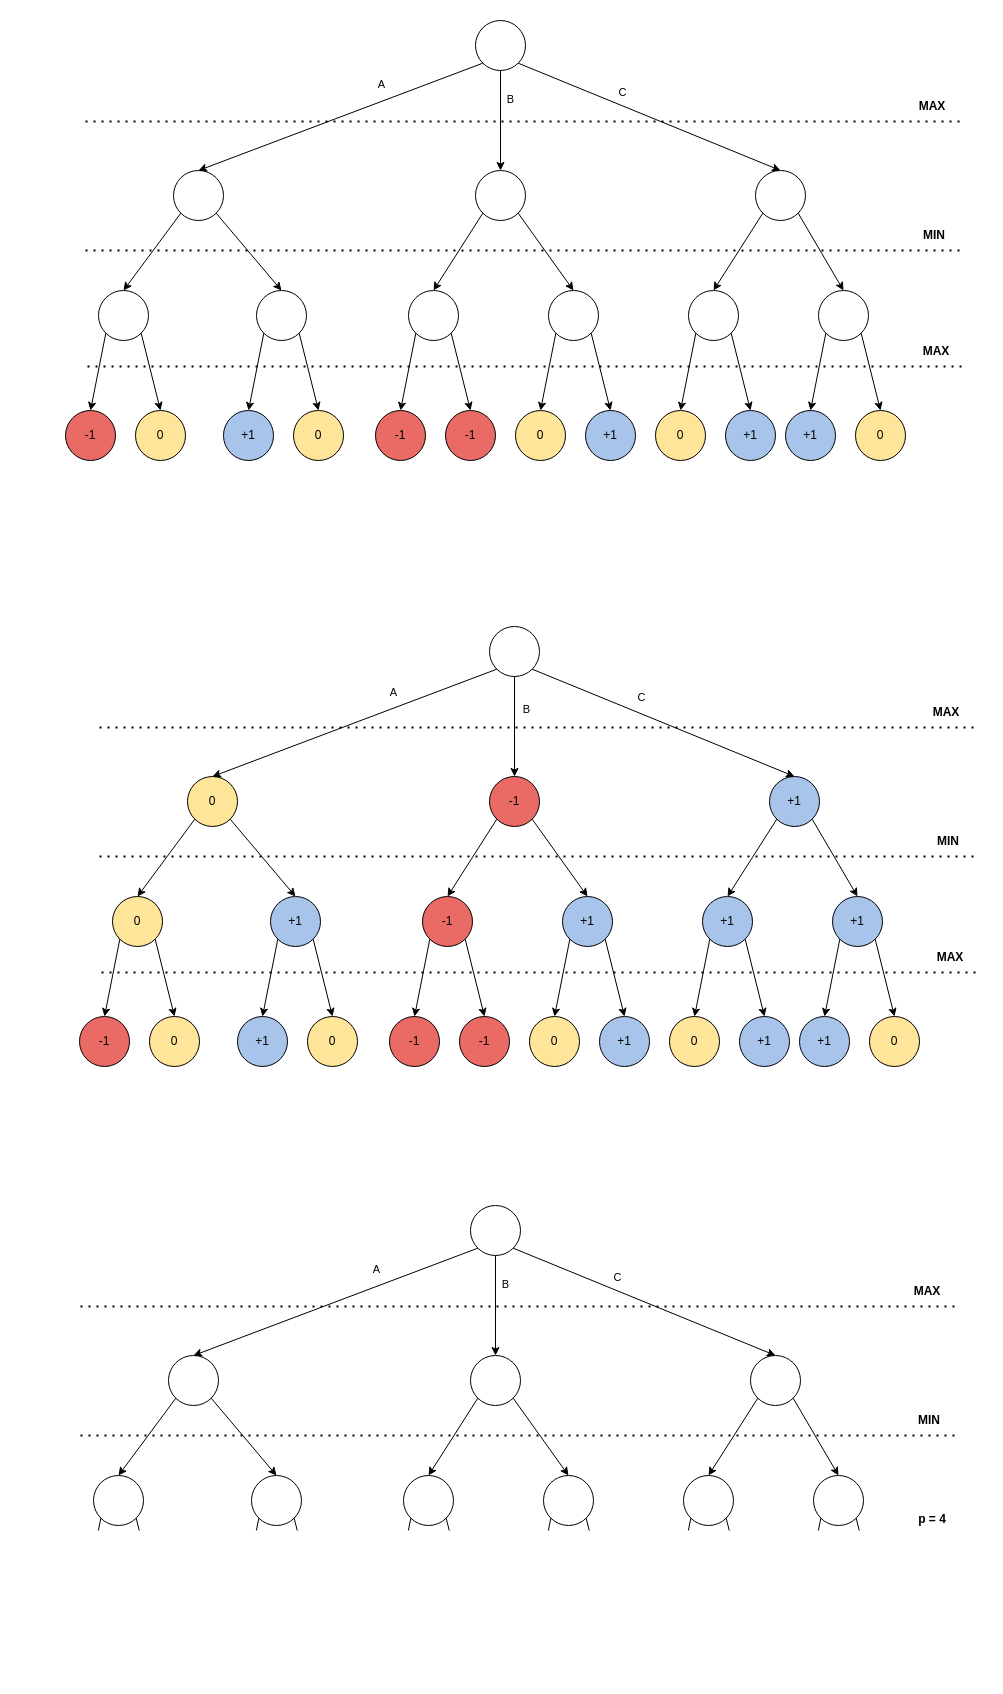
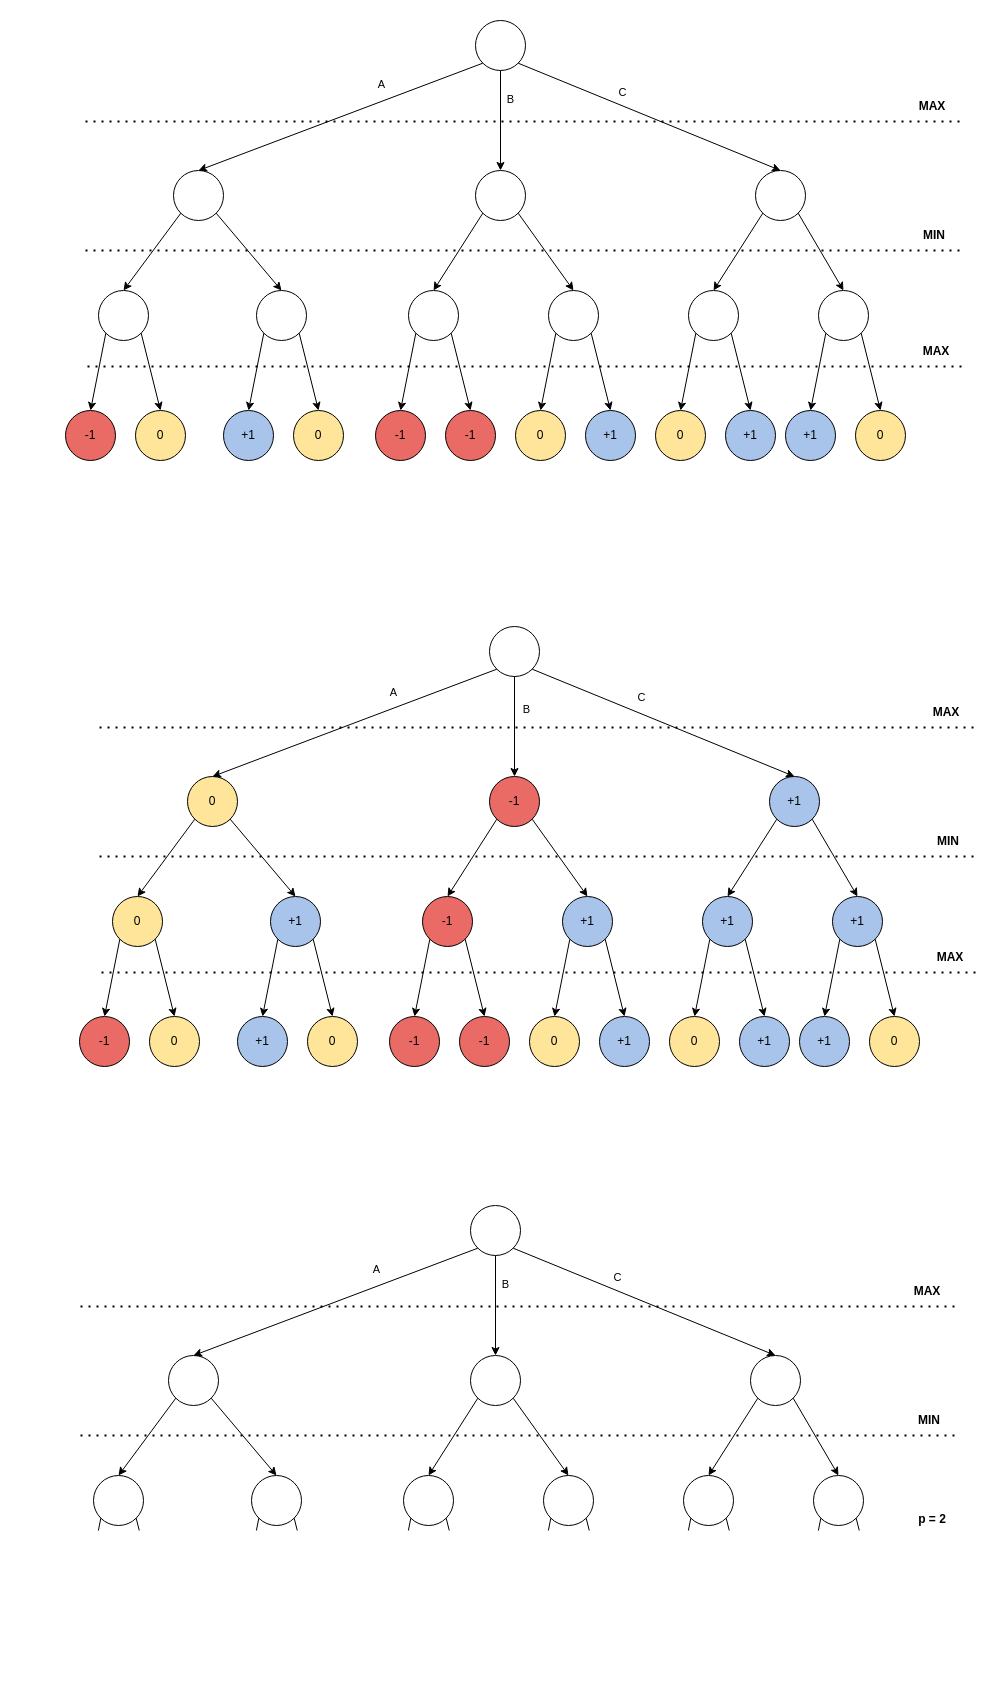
node "p = 4": label "p = 4" -> "p = 2"
